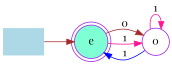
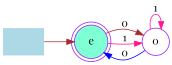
edge "0" -> "e": label "1" -> "0"
